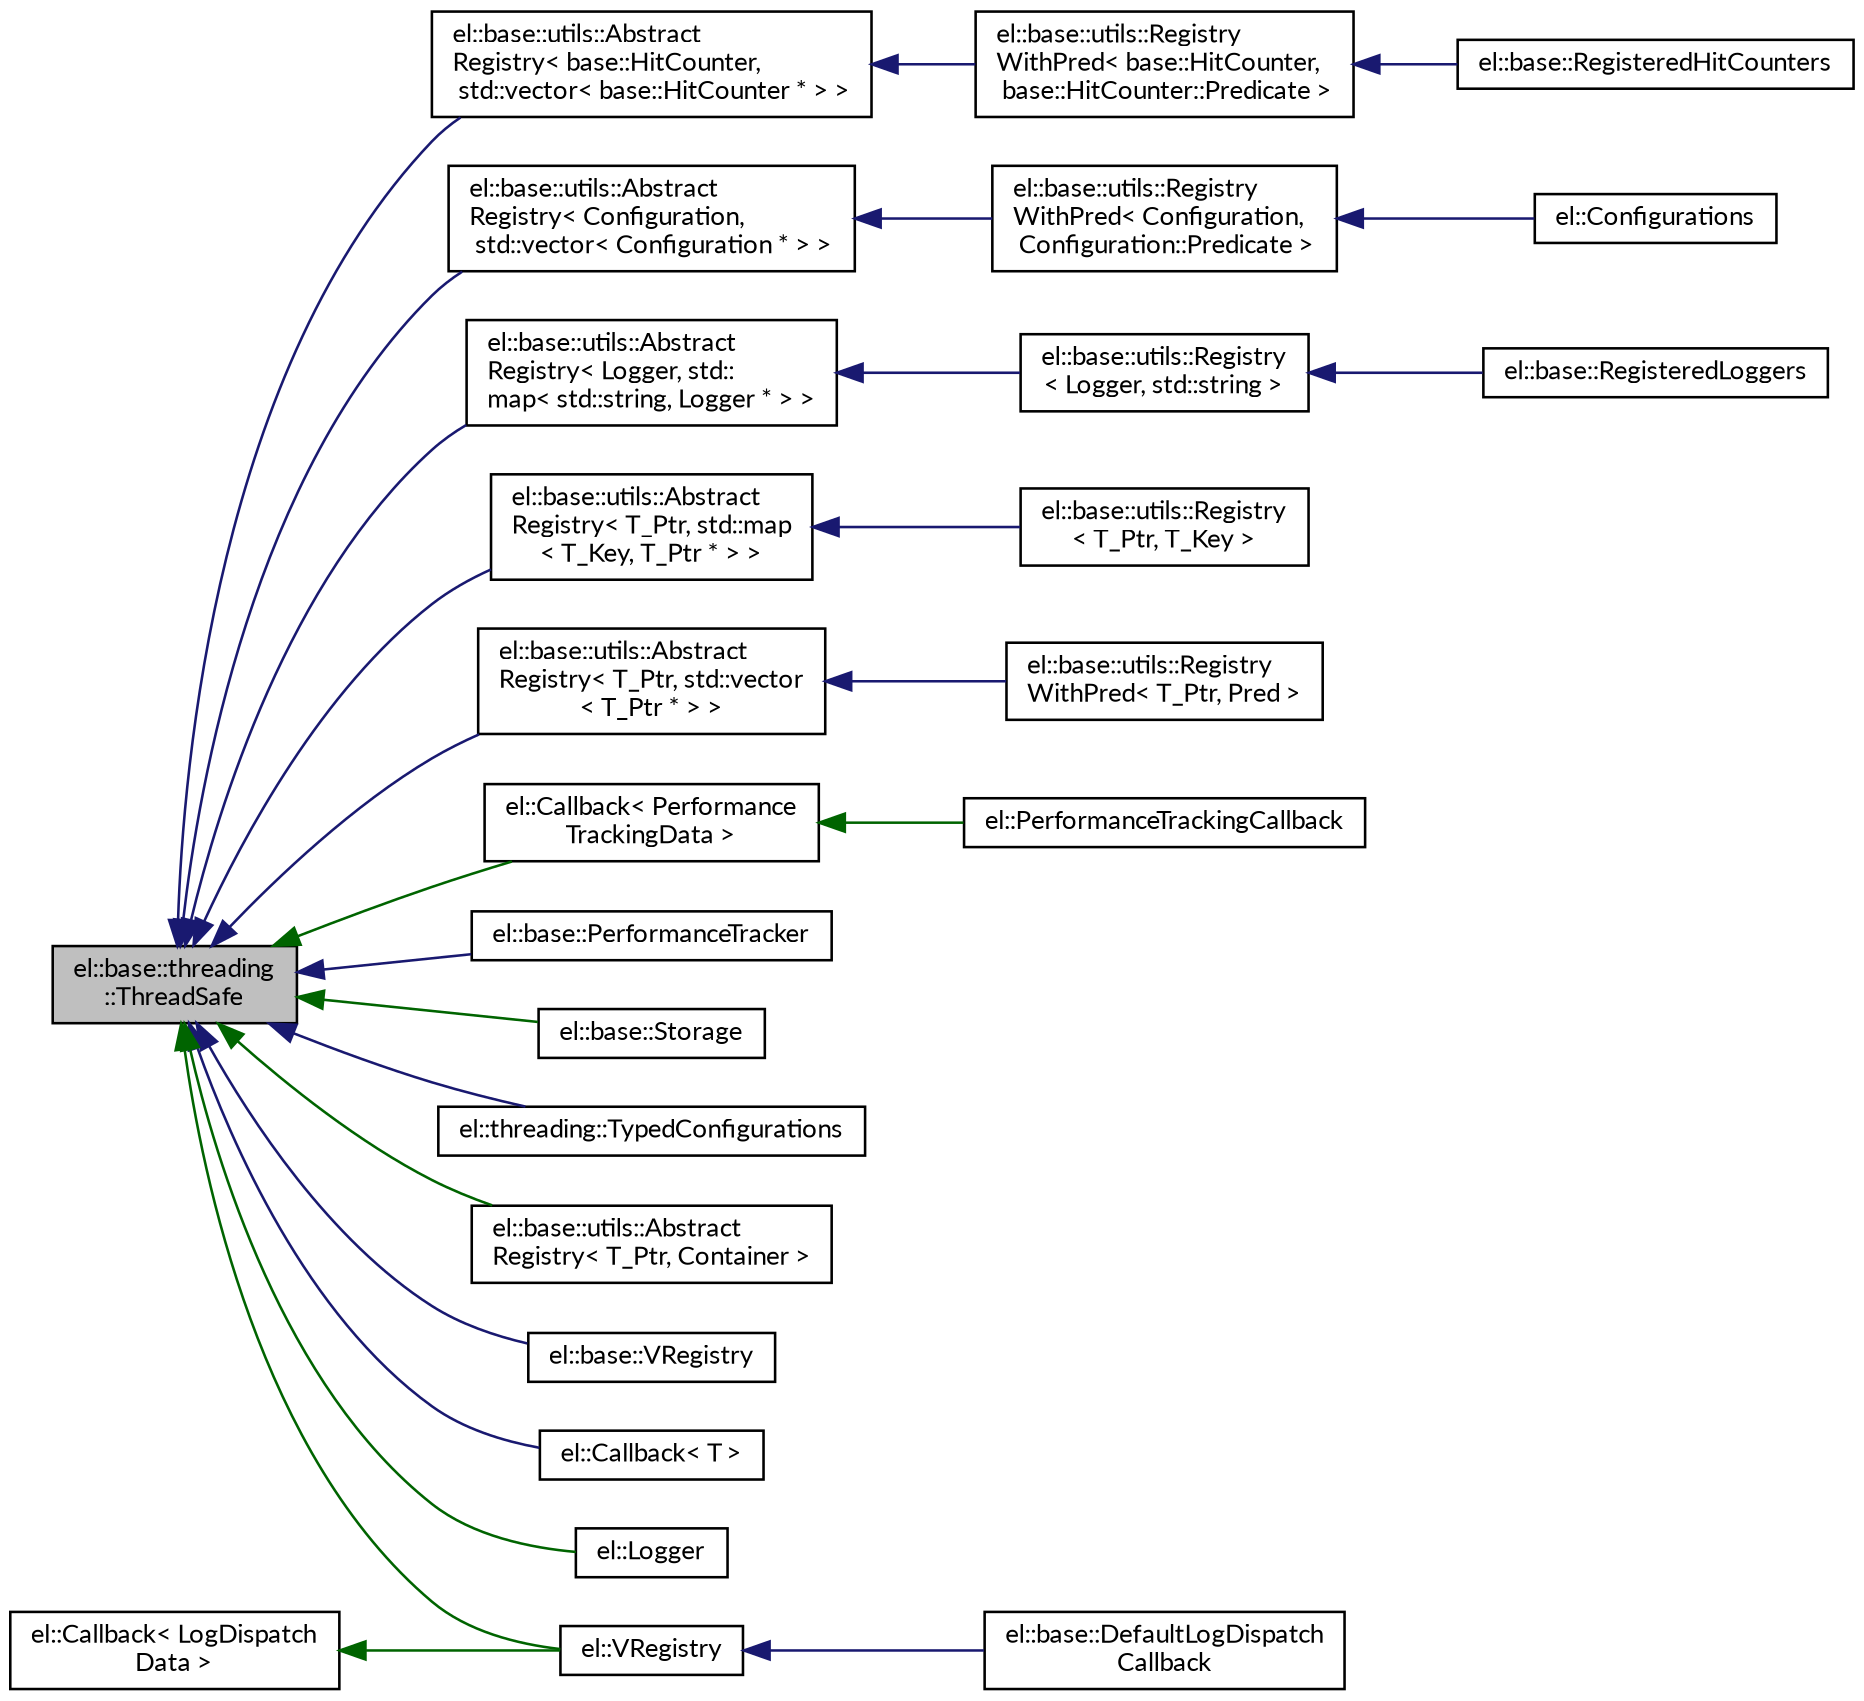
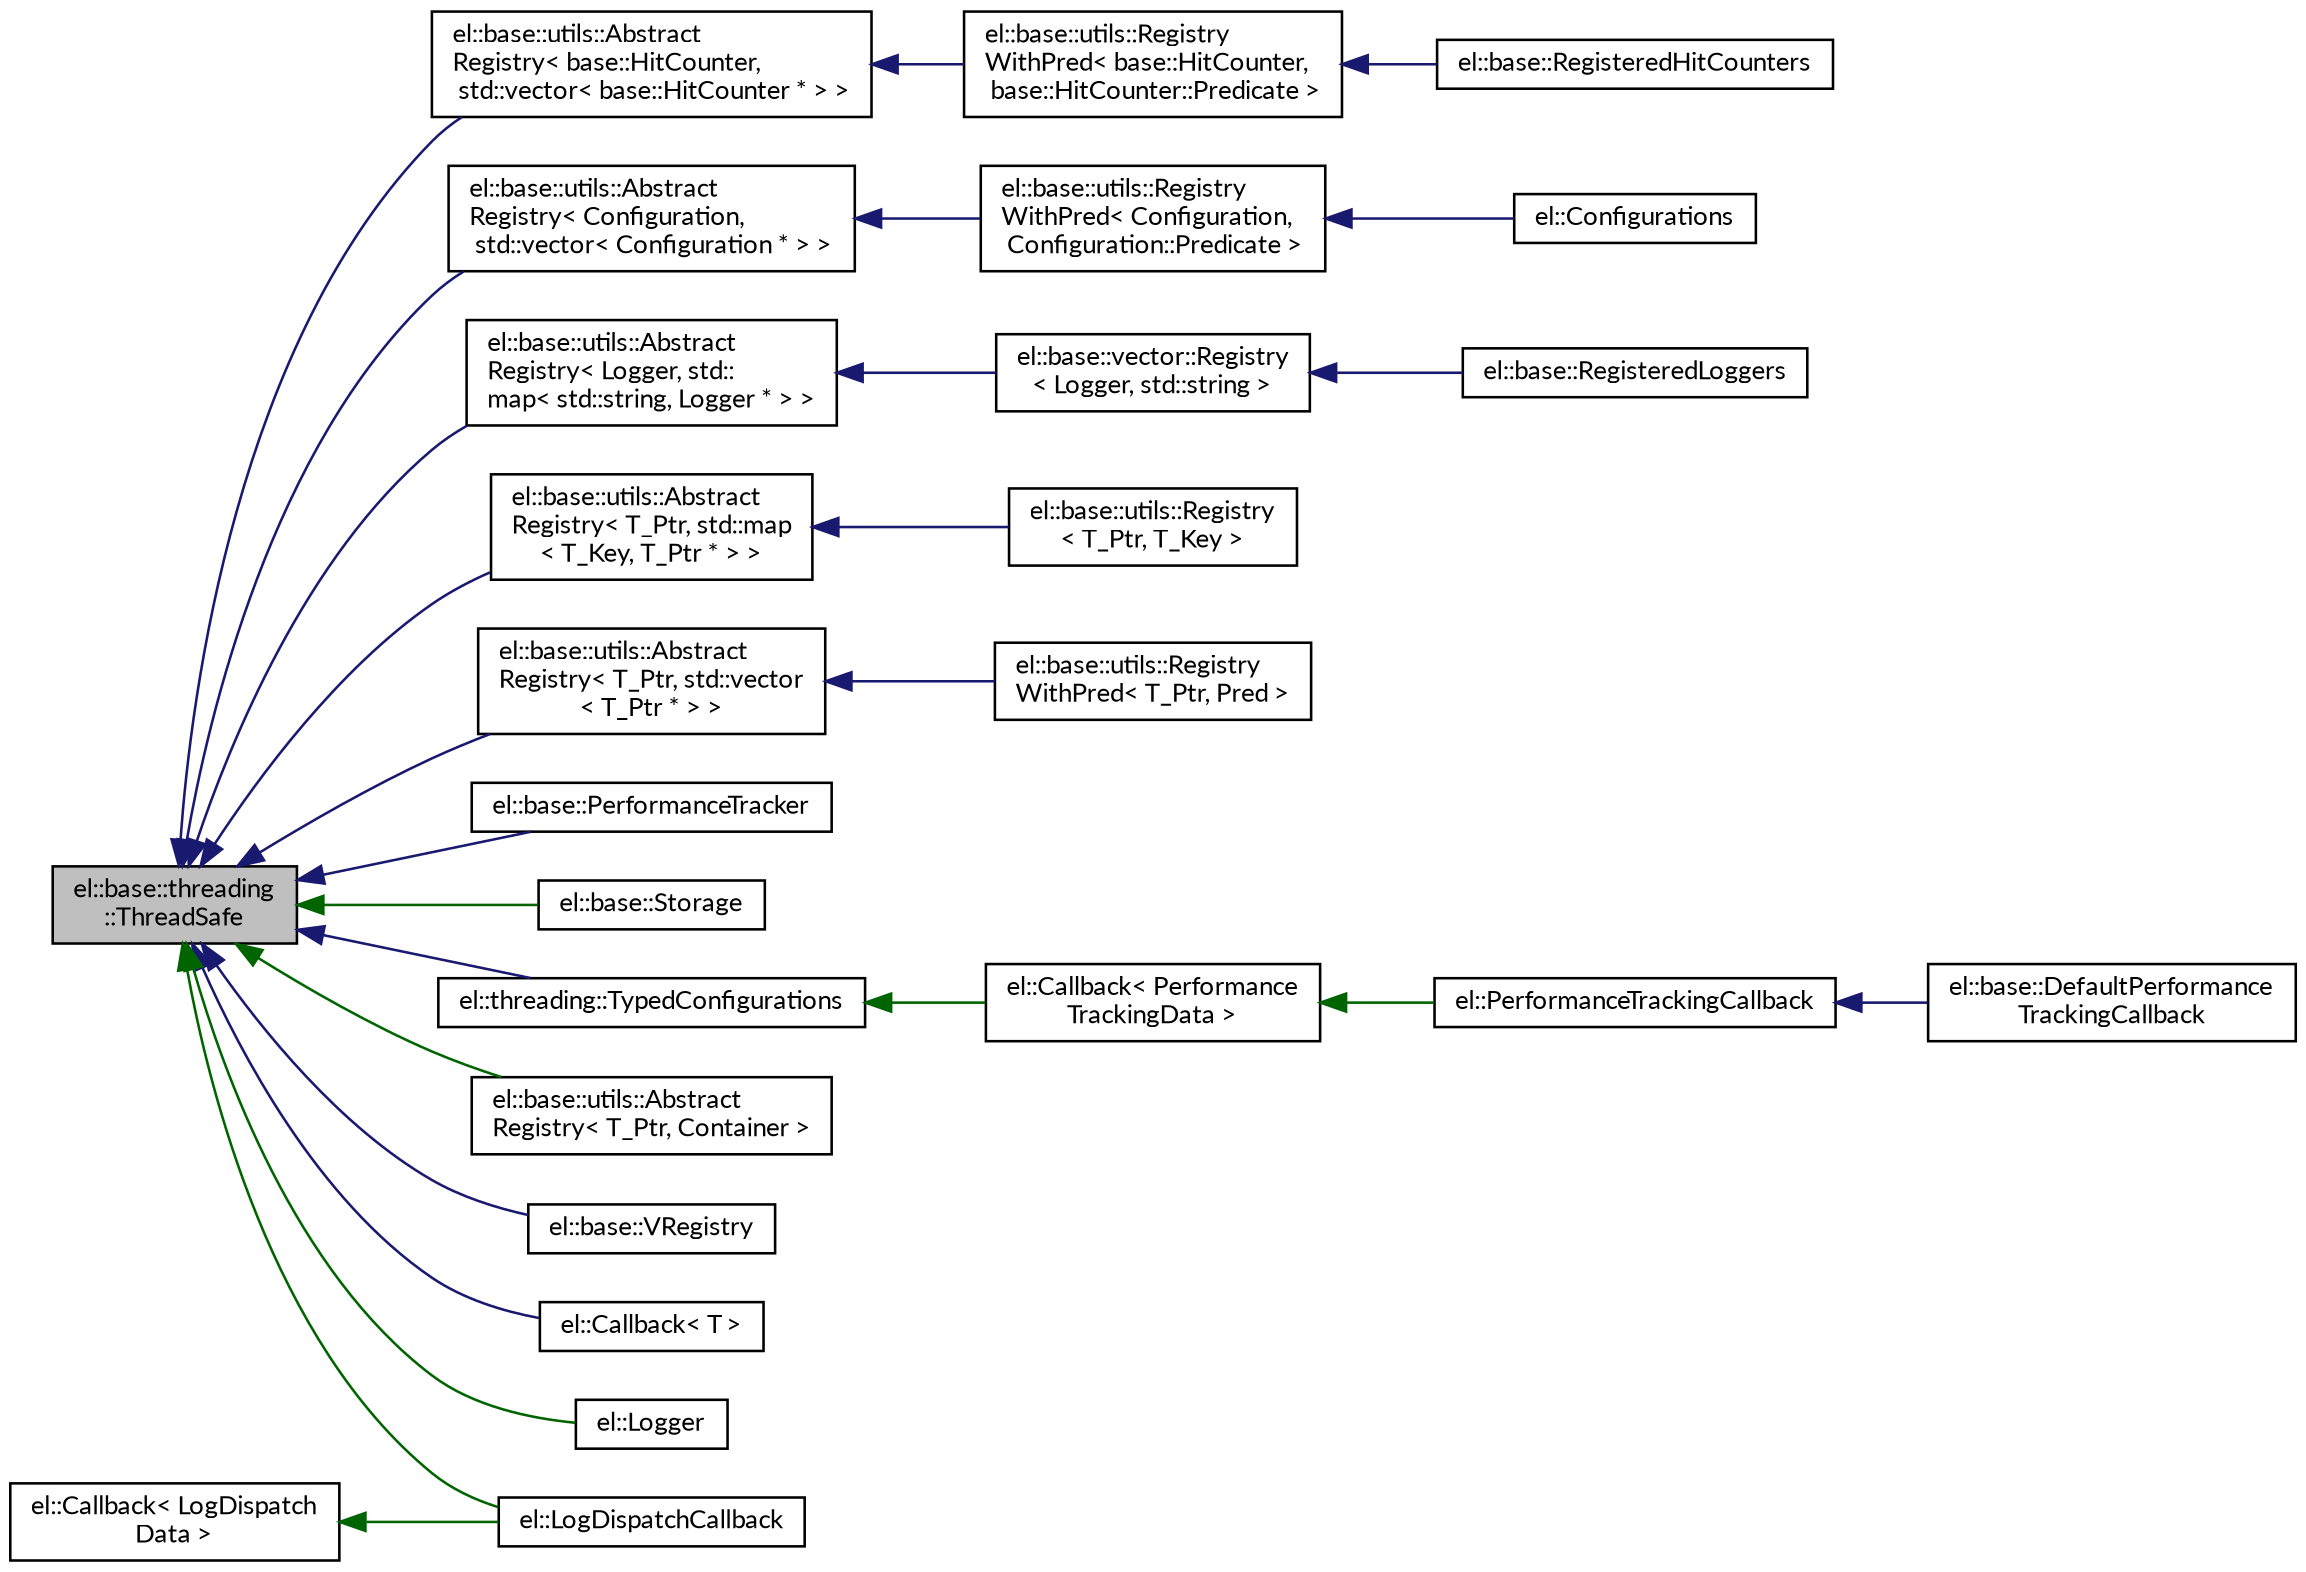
node "el::base::utils::Registry < Logger, std::string >": label "el::base::utils::Registry < Logger, std::string >" -> "el::base::vector::Registry < Logger, std::string >"
edge "el::Callback< Performance TrackingData >" -> "el::base::threading ::ThreadSafe": now "el::Callback< Performance TrackingData >" -> "el::threading::TypedConfigurations"
node "el::base::DefaultPerformance TrackingCallback": added
node "el::VRegistry": label "el::VRegistry" -> "el::LogDispatchCallback"
node "el::base::DefaultLogDispatch Callback": removed
